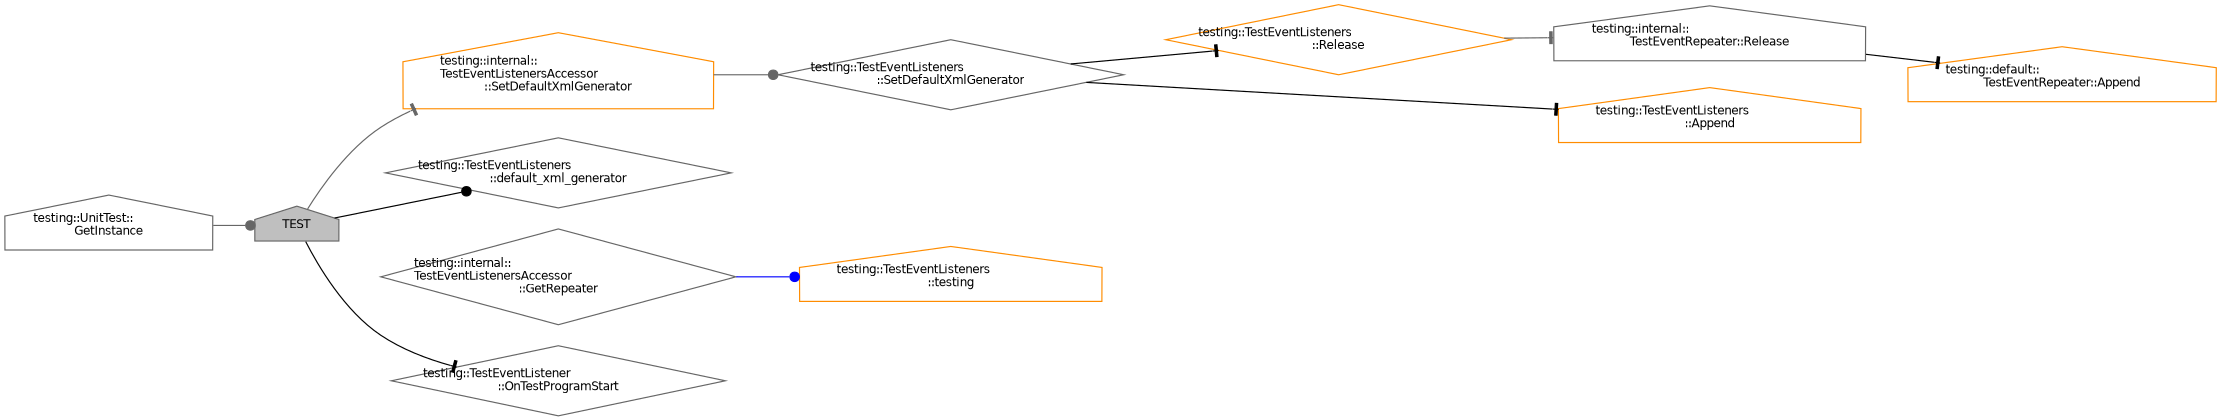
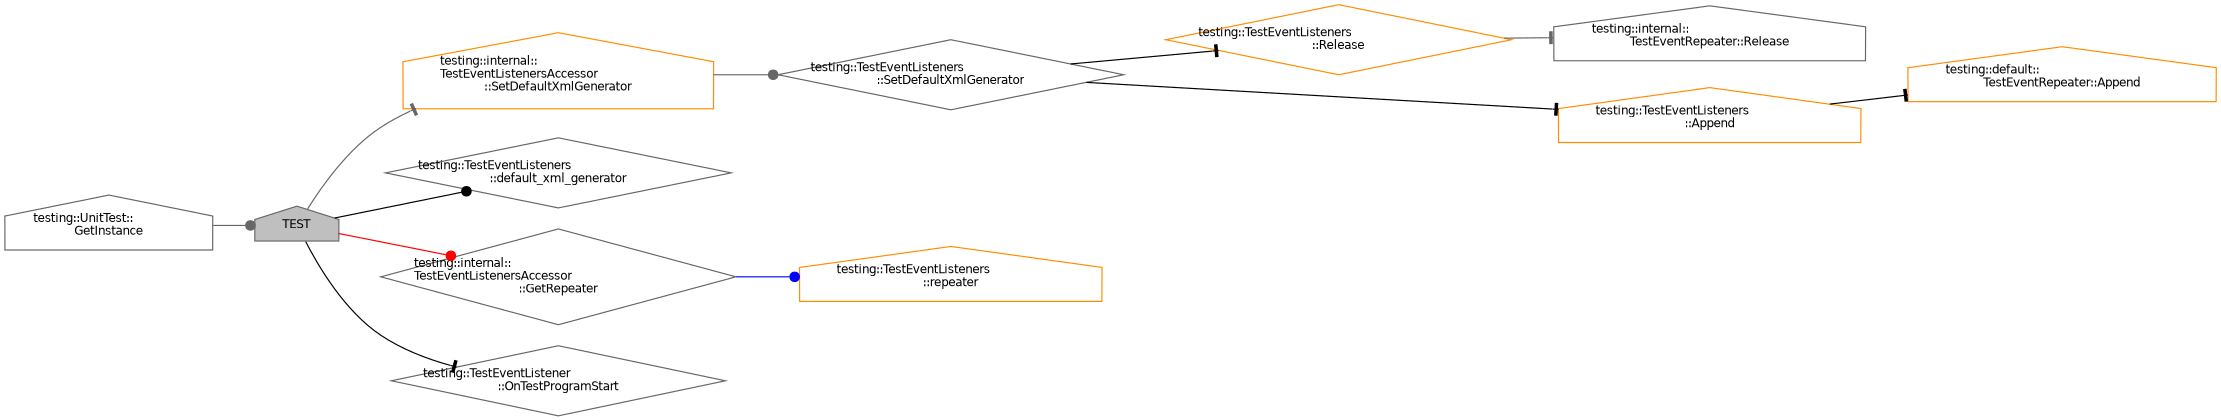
edge "testing::internal:: TestEventRepeater::Release" -> "testing::default:: TestEventRepeater::Append": now "testing::TestEventListeners ::Append" -> "testing::default:: TestEventRepeater::Append"
edge "TEST" -> "testing::internal:: TestEventListenersAccessor ::GetRepeater": added
node "testing::TestEventListeners ::testing": label "testing::TestEventListeners ::testing" -> "testing::TestEventListeners ::repeater"
